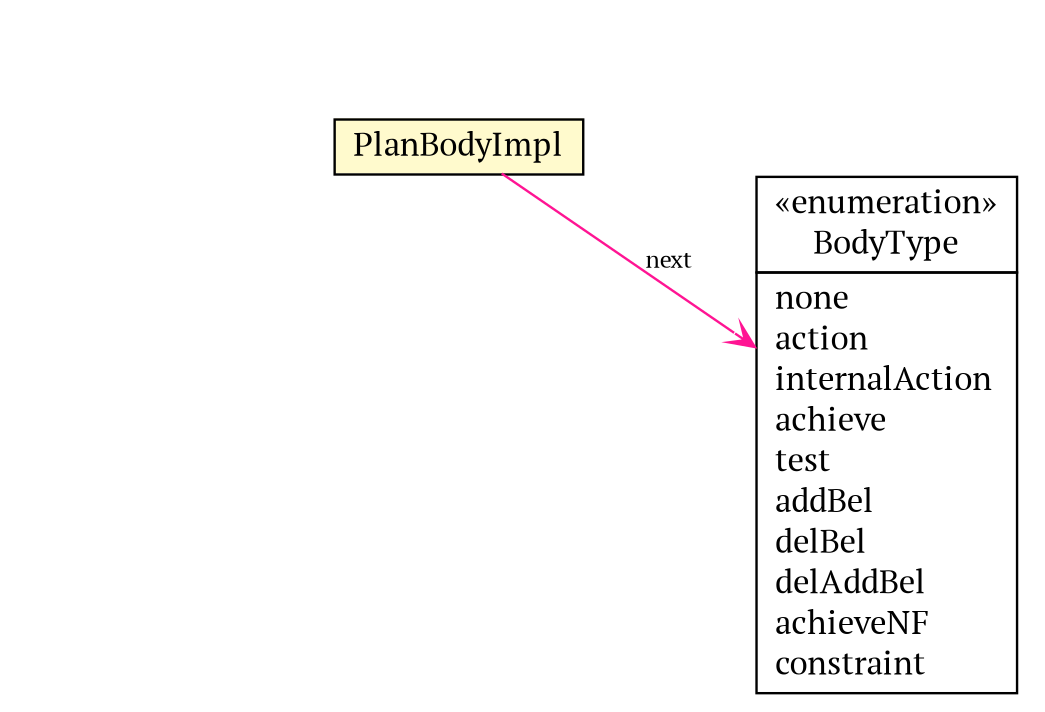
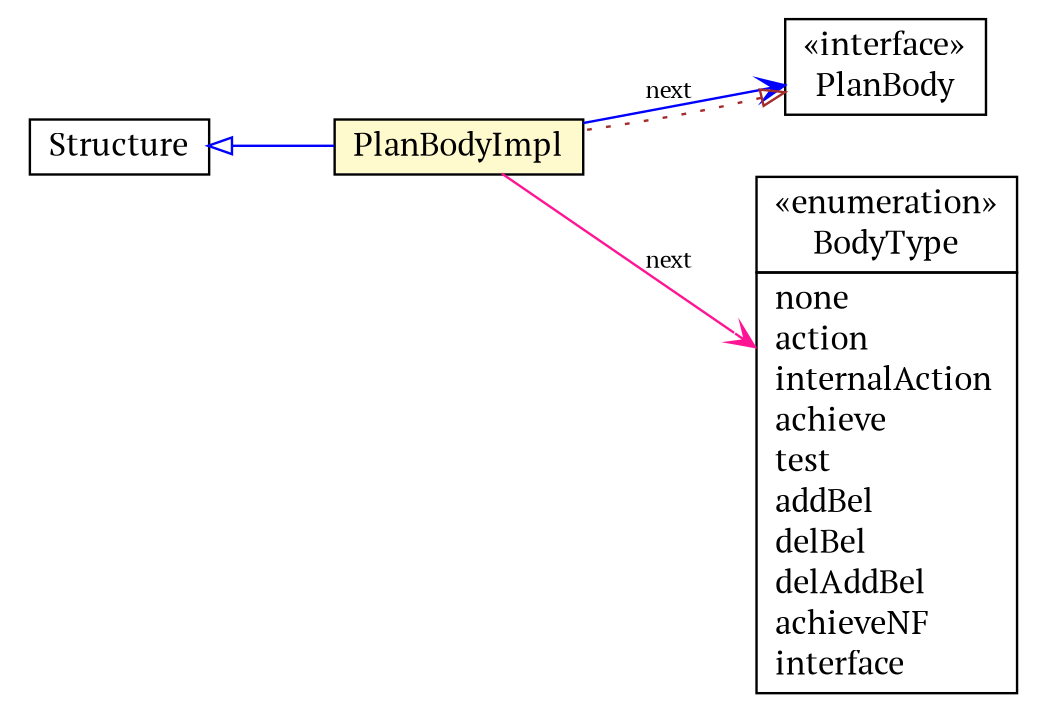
node "PlanBody": added
node "Structure": added
node "BodyType": text "constraint" -> "interface"
